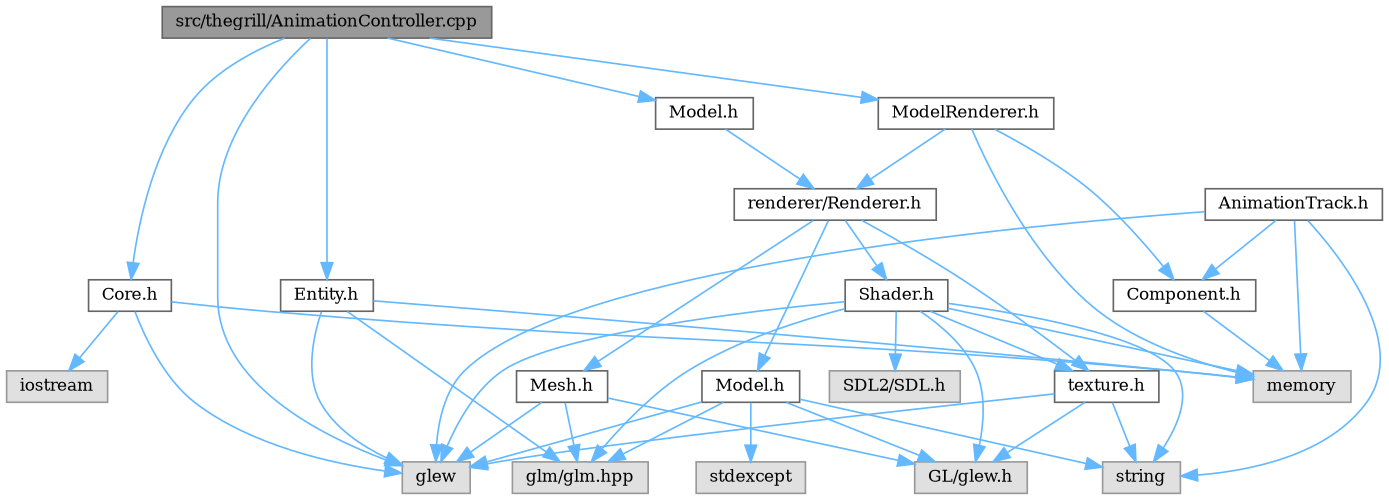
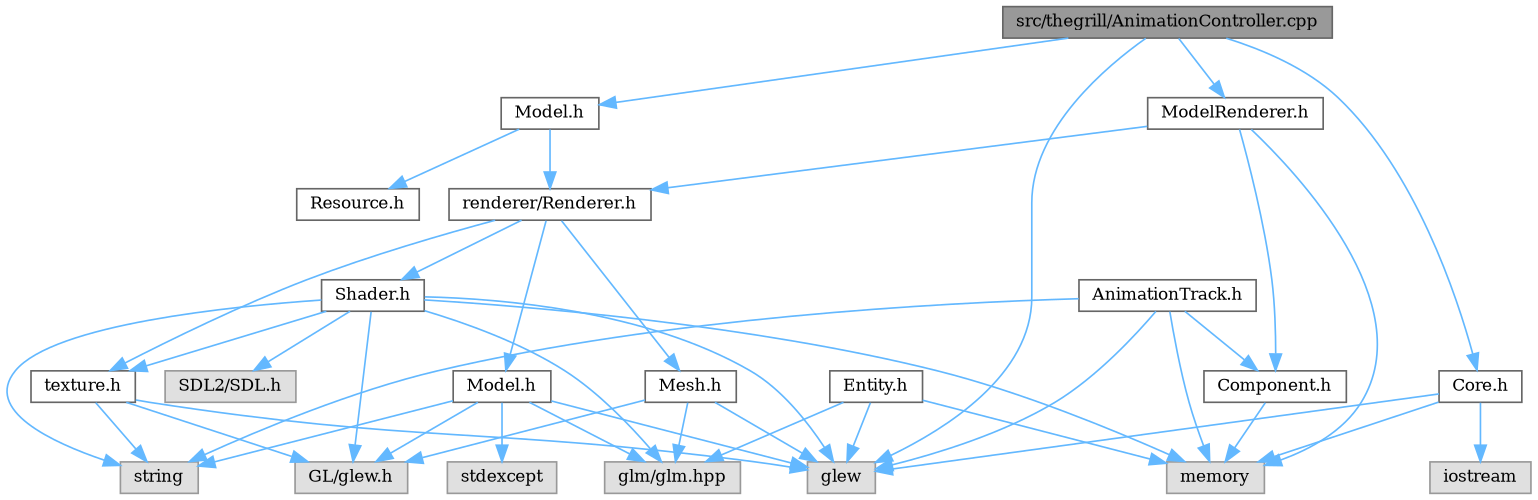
edge "src/thegrill/AnimationController.cpp" -> "Entity.h": removed
node "Resource.h": added
